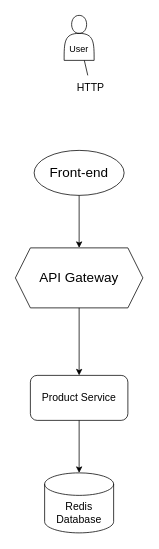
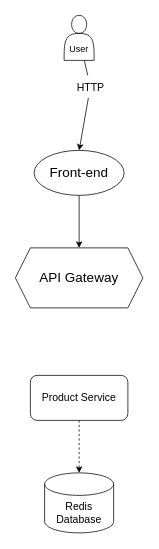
edge "HTTP" -> "Front-end": added
edge "API Gateway" -> "Product Service": removed
edge "Product Service" -> "Redis Database": style solid -> dashed
